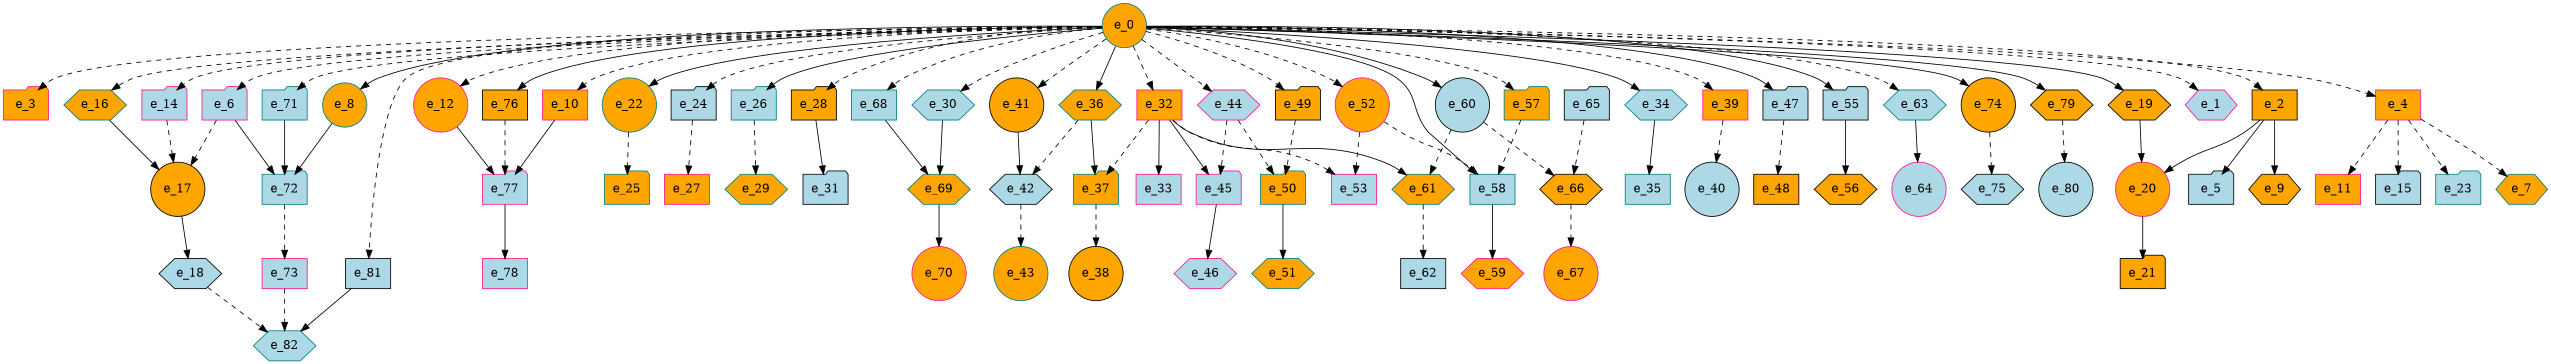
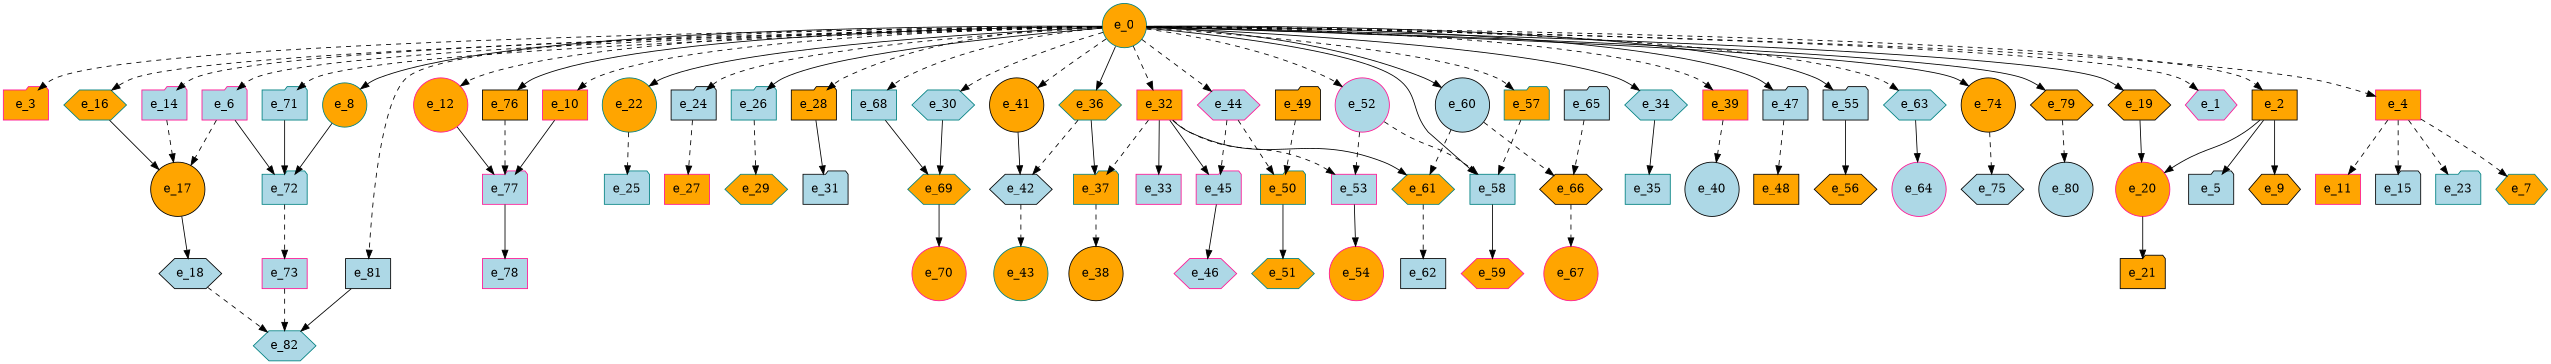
edge "e_0" -> "e_49": removed
node "e_52": fillcolor orange -> lightblue
node "e_25": fillcolor orange -> lightblue
node "e_54": added
